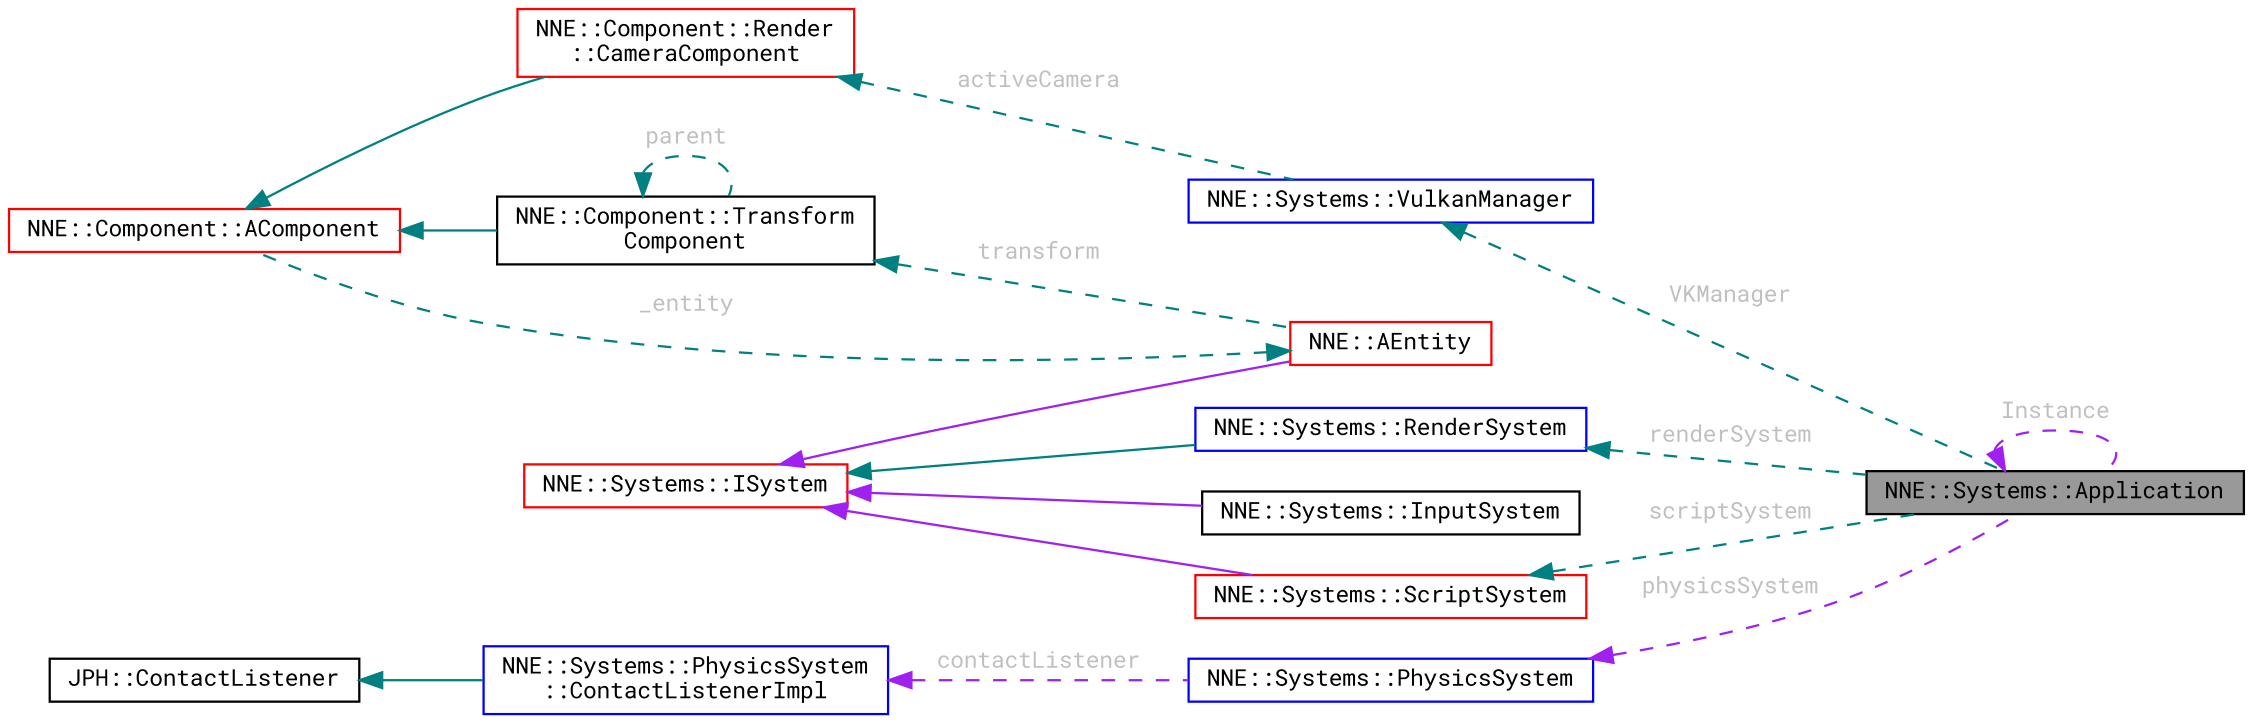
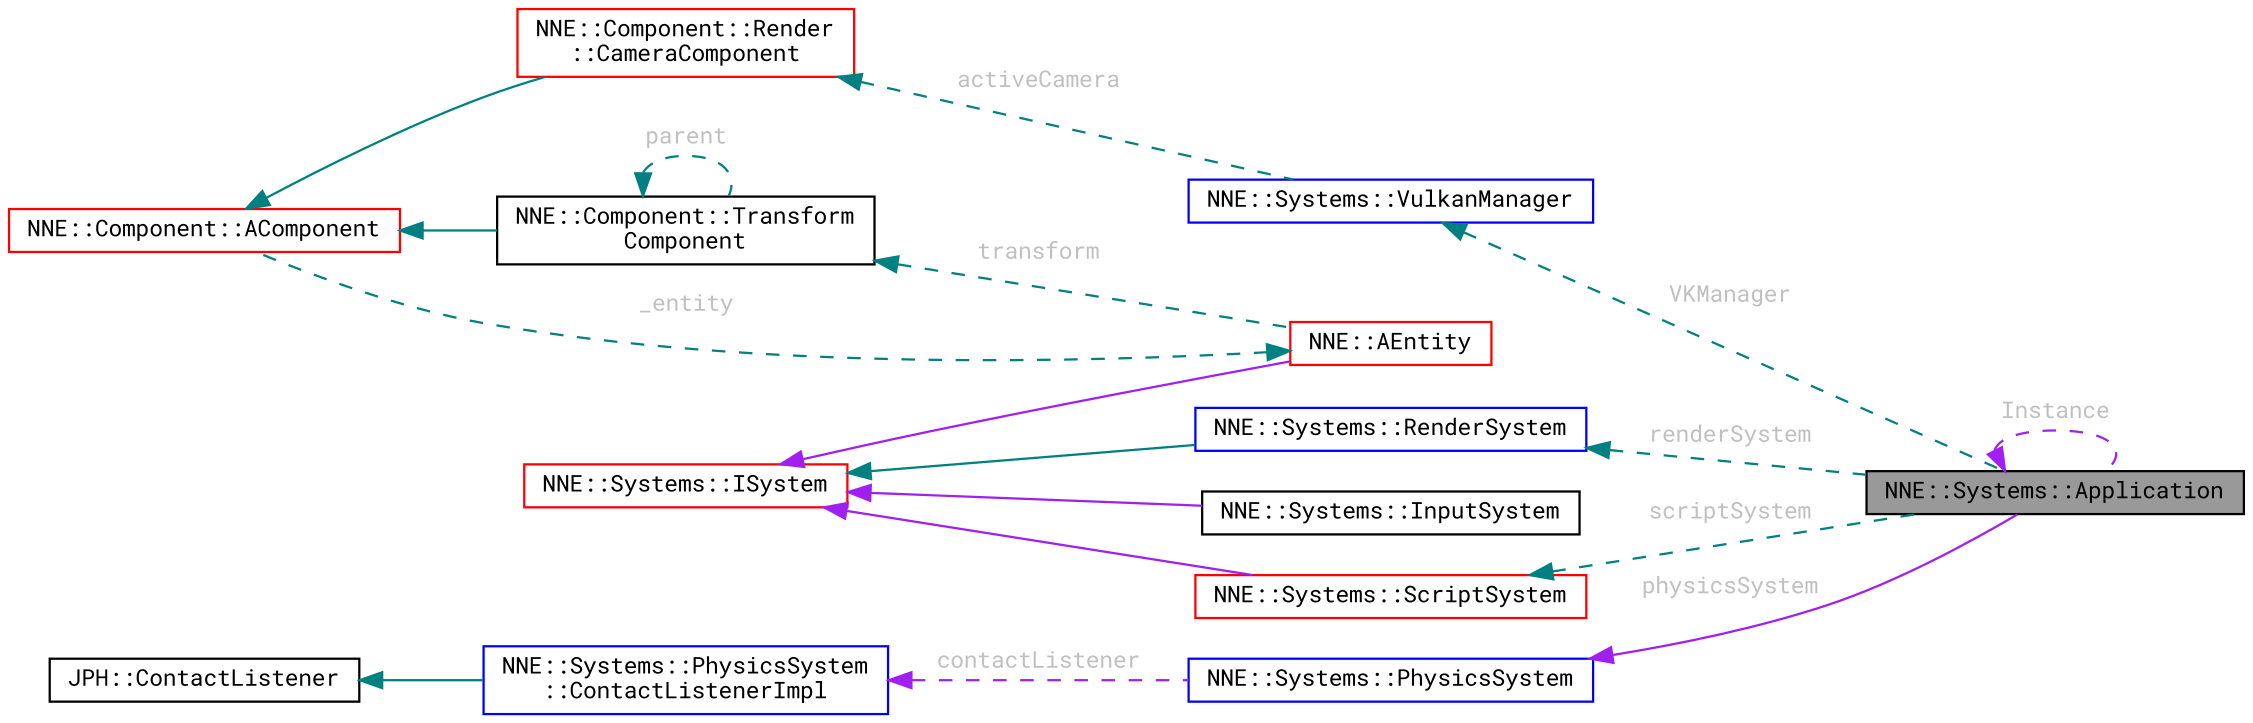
edge "NNE::Systems::Application" -> "NNE::Systems::PhysicsSystem": style dashed -> solid
